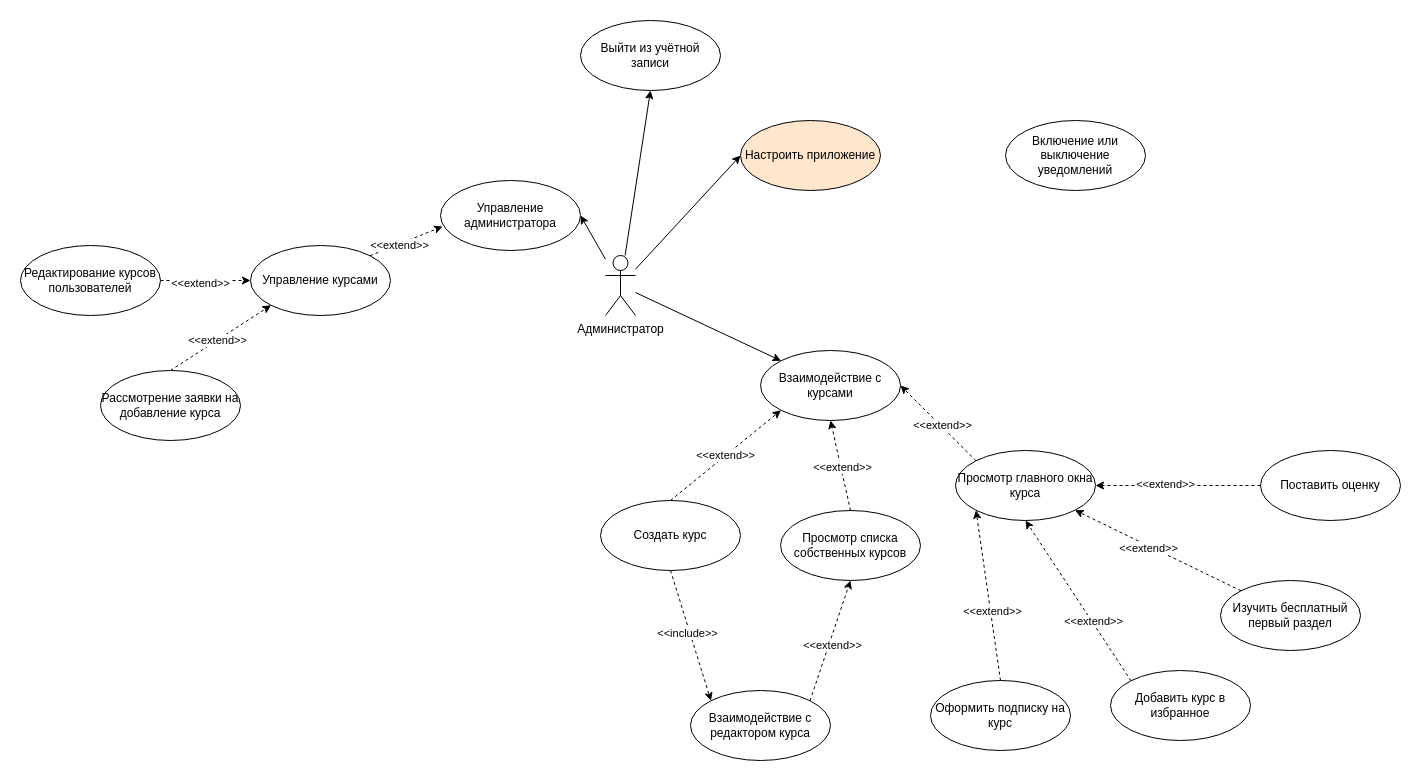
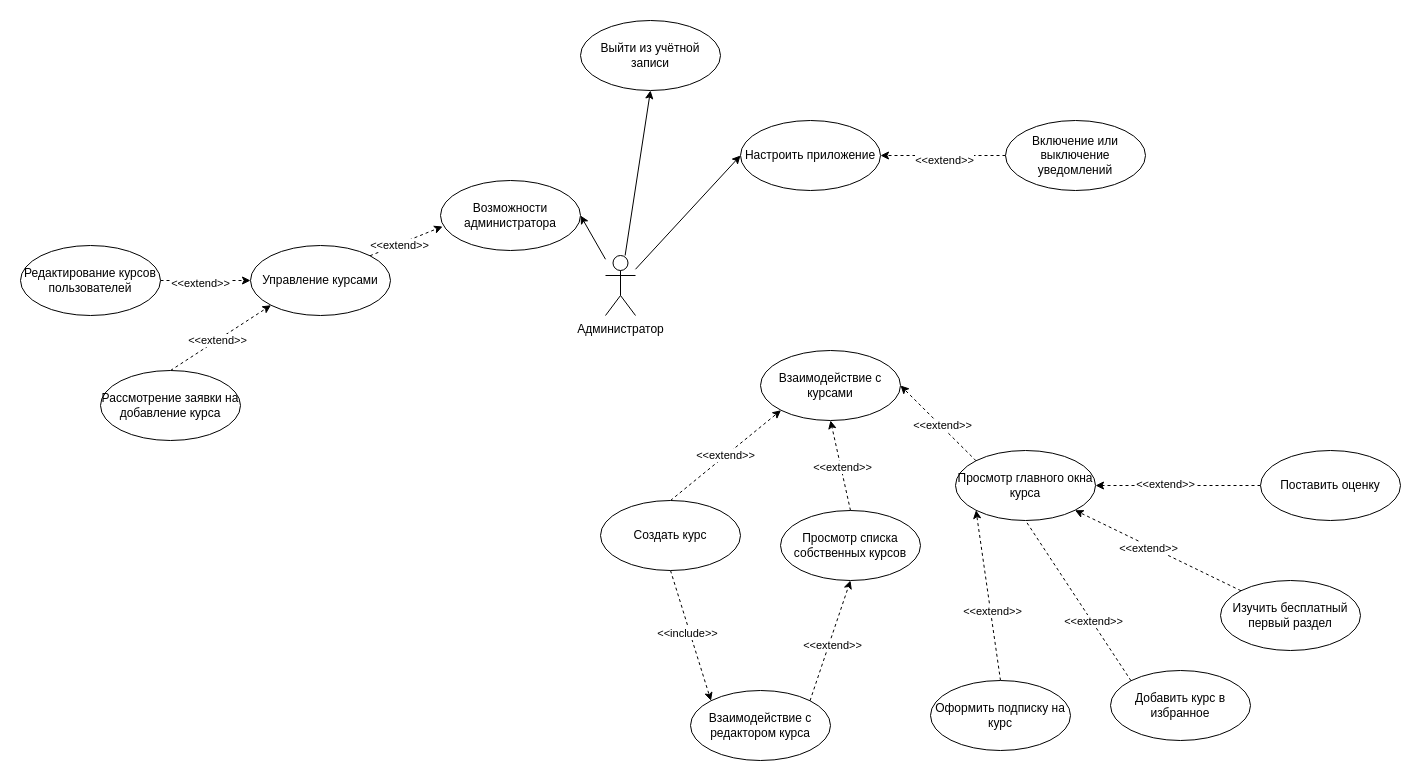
node "Настроить приложение": fillcolor #ffe6cc -> #ffffff
edge "Включение или выключение уведомлений" -> "Настроить приложение": added, label "<<extend>>"
node "Управление администратора": label "Управление администратора" -> "Возможности администратора"
edge "Администратор" -> "Взаимодействие с курсами": removed
edge "Добавить курс в избранное" -> "Просмотр главного окна курса": arrowhead classic -> none
